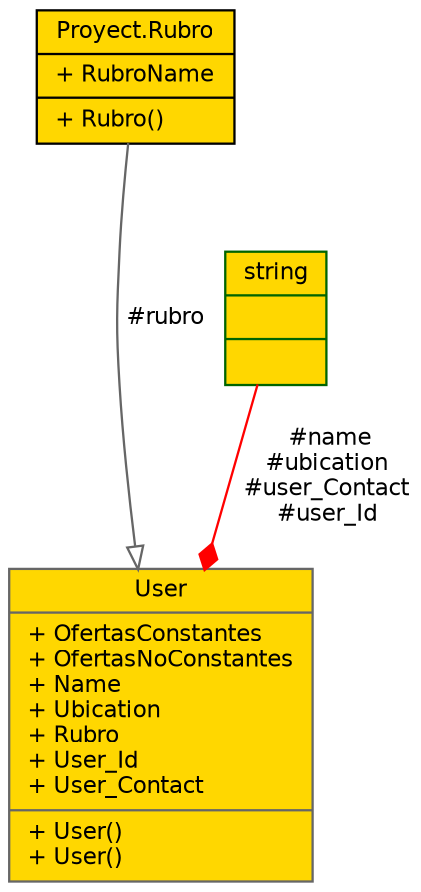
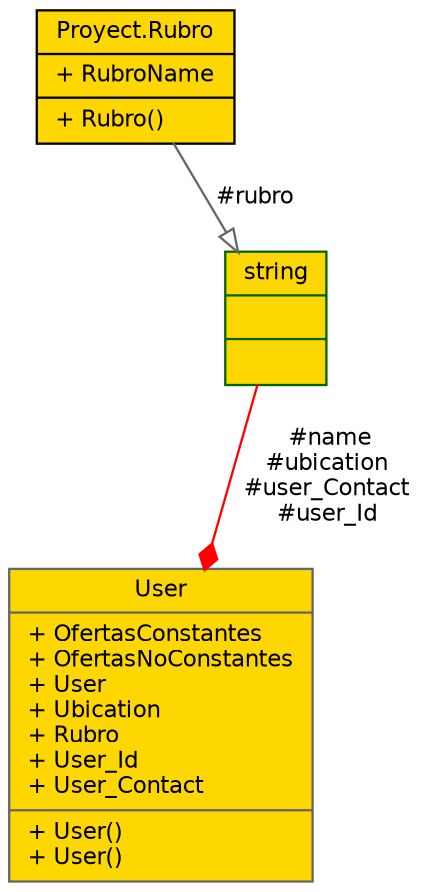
edge "Proyect.Rubro" -> "User": now "Proyect.Rubro" -> "string"
node "User": text "+ Name" -> "+ User"
